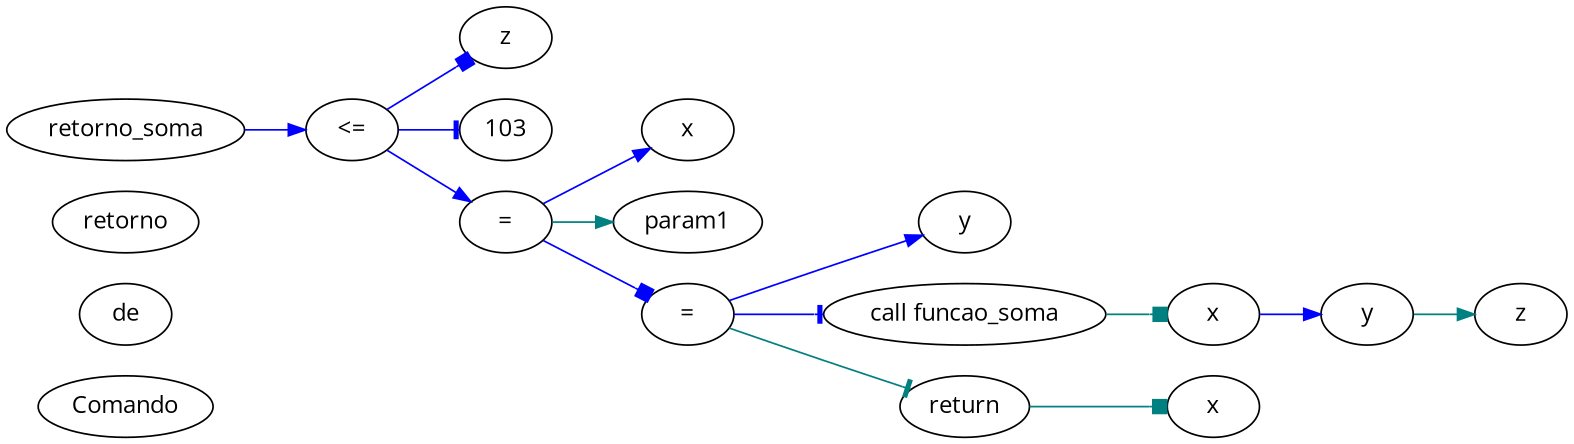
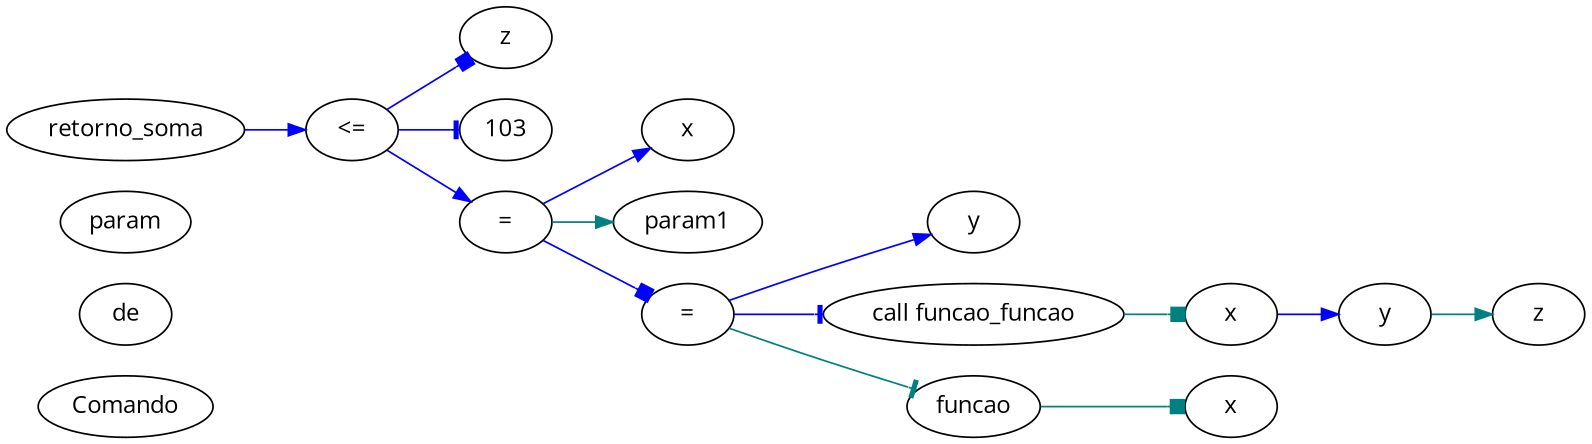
node "retorno": label "retorno" -> "param"
node "call funcao_soma": label "call funcao_soma" -> "call funcao_funcao"
node "return": label "return" -> "funcao"
